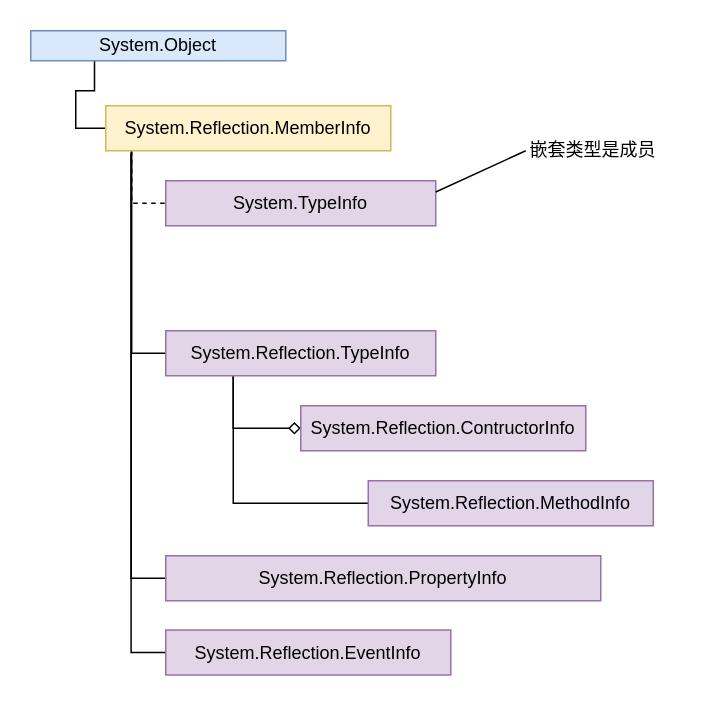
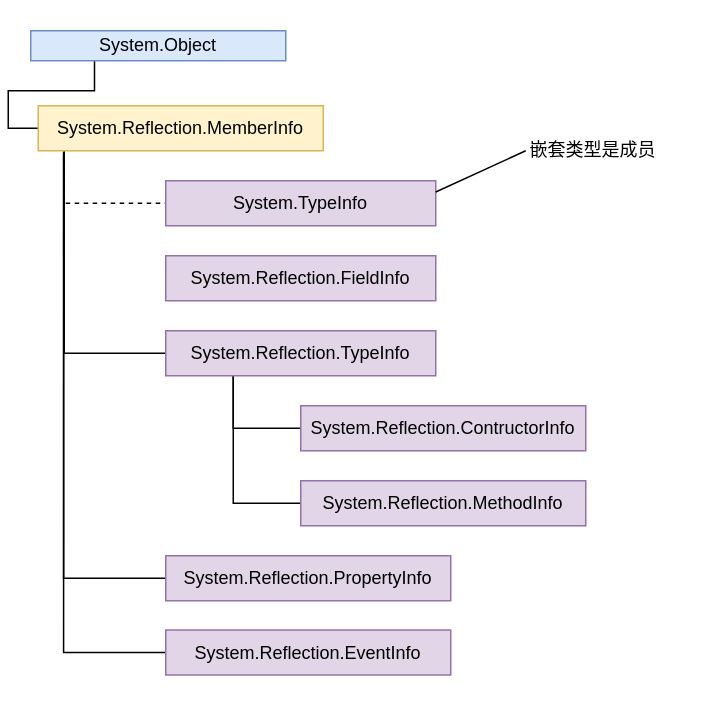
node "System.Reflection.MemberInfo": moved (248, 128) -> (181, 128)
node "System.Reflection.FieldInfo": added
edge "System.Reflection.TypeInfo" -> "System.Reflection.ContructorInfo": arrowhead diamond -> none
node "System.Reflection.MethodInfo": moved (511, 503) -> (443, 503)
node "System.Reflection.PropertyInfo": size 435x45 -> 285x45
